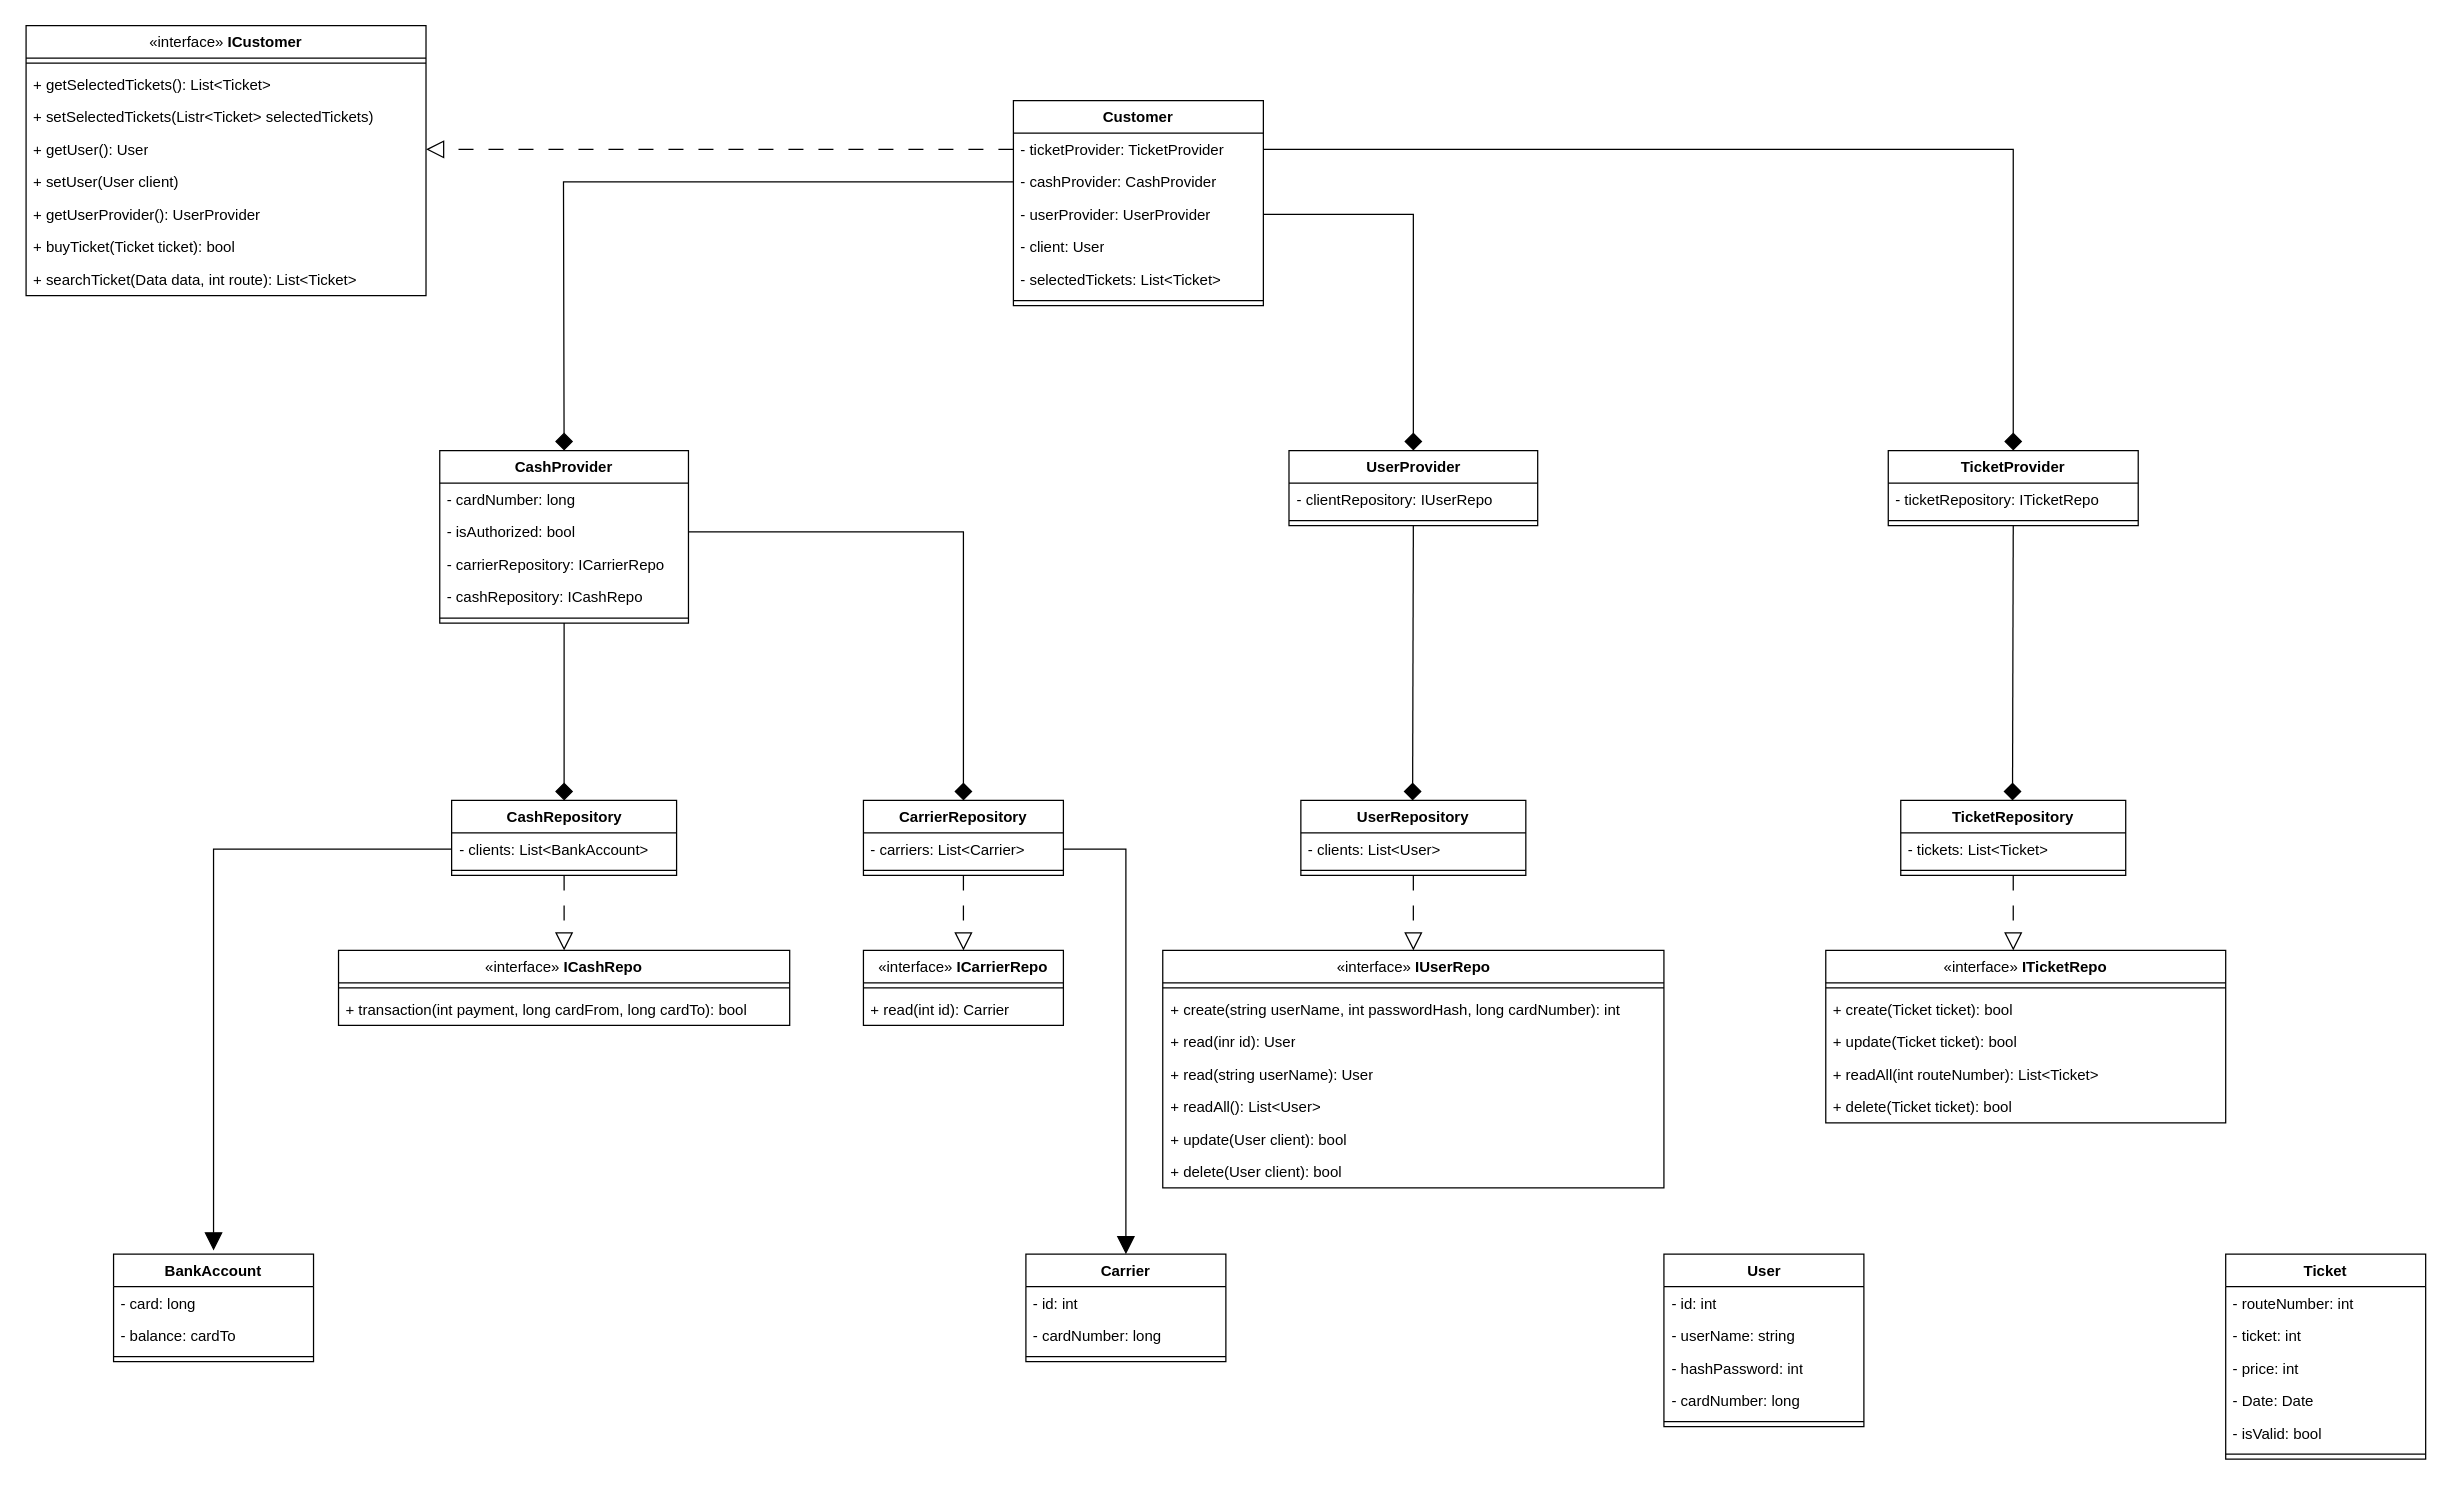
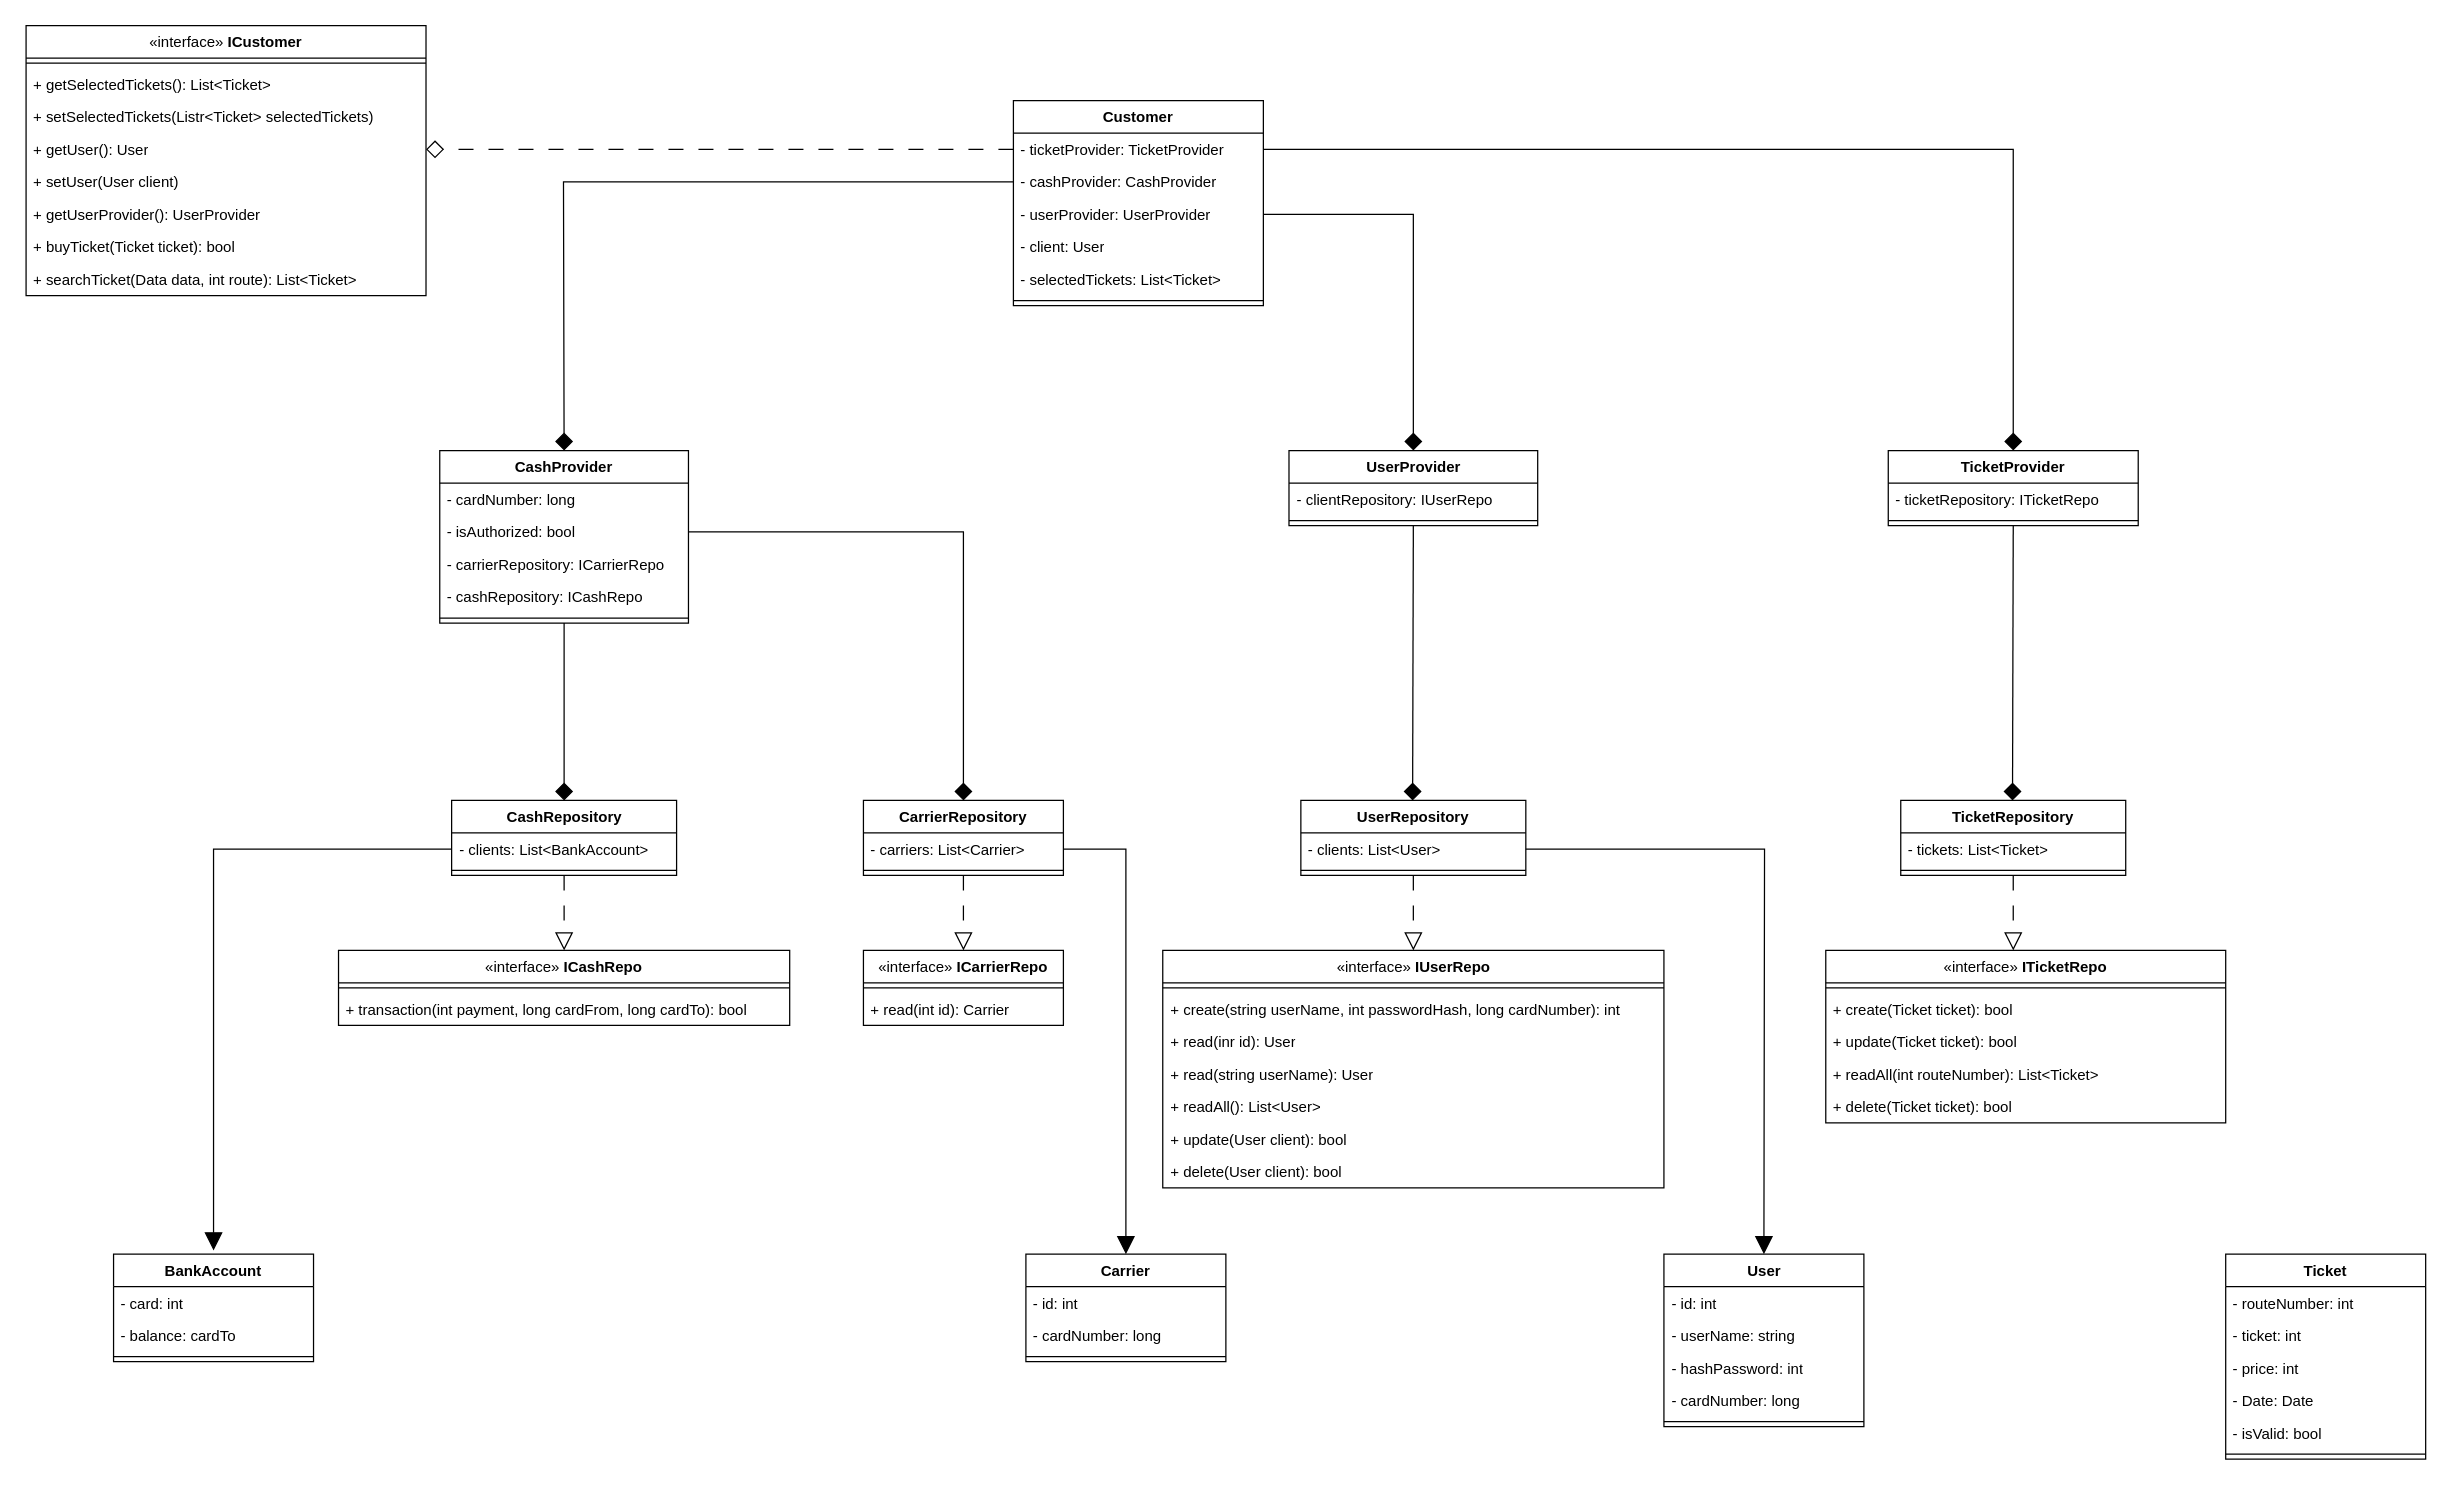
edge "- ticketProvider: TicketProvider" -> "+ getUser(): User": arrowhead block -> diamond
edge "- clients: List<User>" -> "User": added
node "- card: long": label "- card: long" -> "- card: int"
